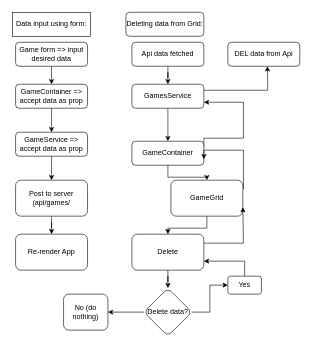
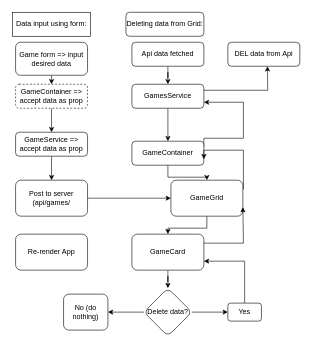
node "Game form => input desired data": size 72x24 -> 72x33
node "GameContainer => accept data as prop": style solid -> dashed
edge "Post to server (api/games/" -> "Re-render App": now "Post to server (api/games/" -> "GameGrid"
node "Delete": label "Delete" -> "GameCard"
node "Yes": moved (245, 285) -> (245, 312)
